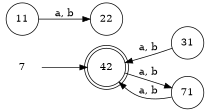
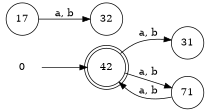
node "11": label "11" -> "17"
node "22": label "22" -> "32"
edge "31" -> "42": reversed
node "7": label "7" -> "0"
